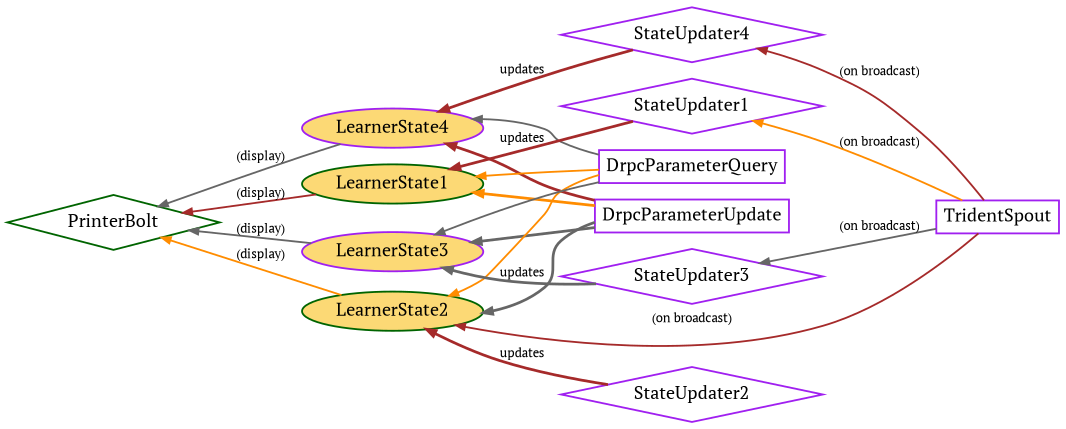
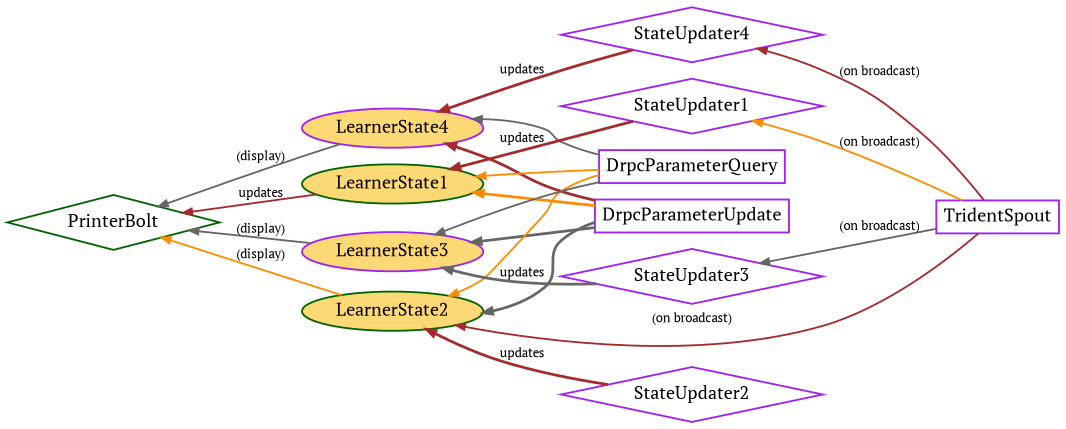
edge "LearnerState1" -> "PrinterBolt": label "(display)" -> "updates"
